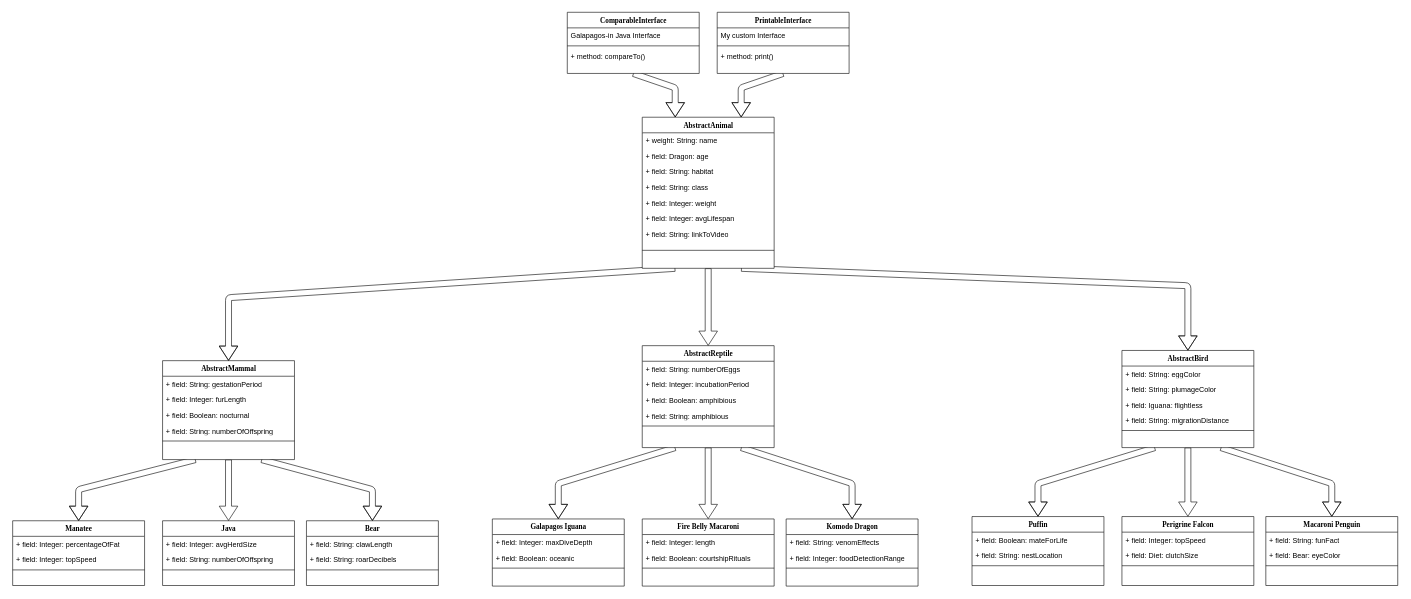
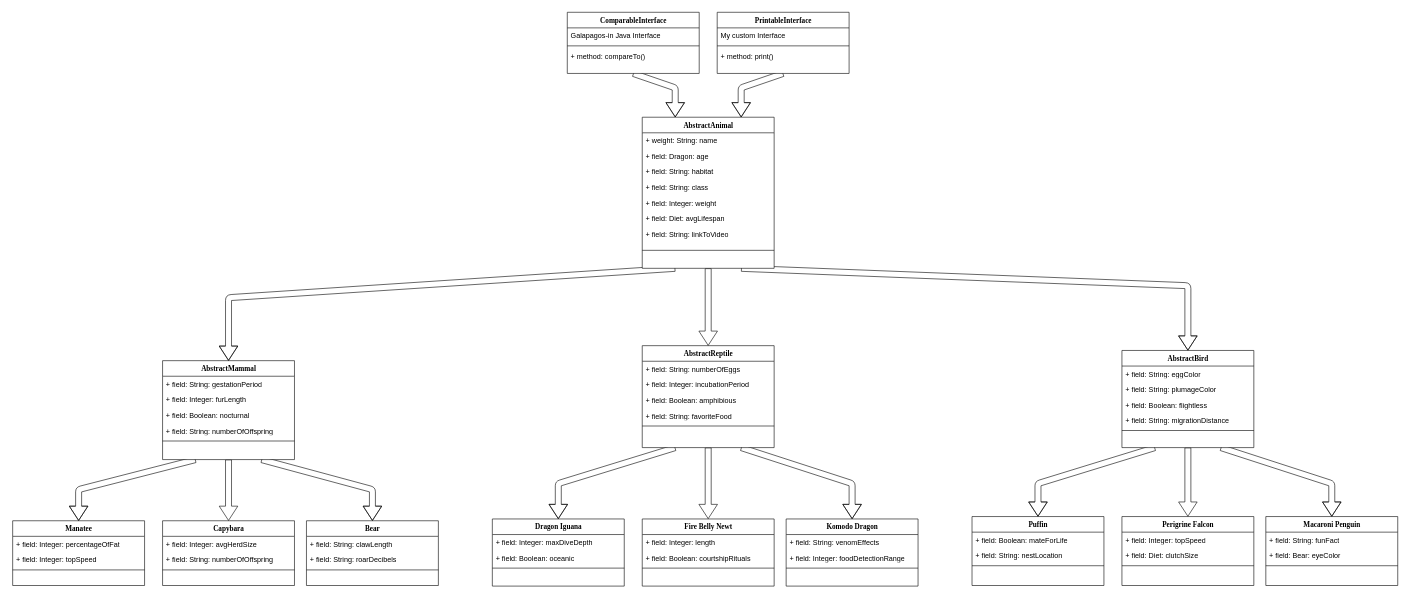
node "+ field: Integer: avgLifespan": label "+ field: Integer: avgLifespan" -> "+ field: Diet: avgLifespan"
node "+ field: Iguana: flightless": label "+ field: Iguana: flightless" -> "+ field: Boolean: flightless"
node "+ field: String: amphibious": label "+ field: String: amphibious" -> "+ field: String: favoriteFood"
node "Galapagos Iguana": label "Galapagos Iguana" -> "Dragon Iguana"
node "Fire Belly Macaroni": label "Fire Belly Macaroni" -> "Fire Belly Newt"
node "Java": label "Java" -> "Capybara"
